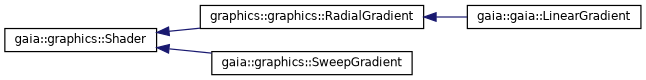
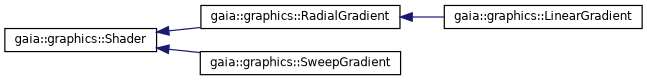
node "graphics::graphics::RadialGradient": label "graphics::graphics::RadialGradient" -> "gaia::graphics::RadialGradient"
node "gaia::gaia::LinearGradient": label "gaia::gaia::LinearGradient" -> "gaia::graphics::LinearGradient"
